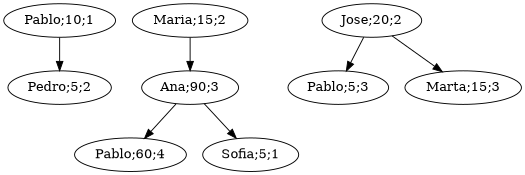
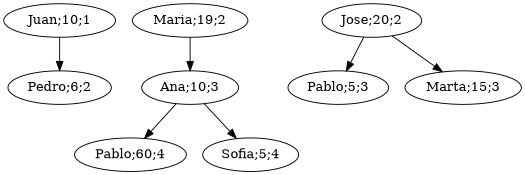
node "Pablo;10;1": label "Pablo;10;1" -> "Juan;10;1"
node "Maria;15;2": label "Maria;15;2" -> "Maria;19;2"
node "Pedro;5;2": label "Pedro;5;2" -> "Pedro;6;2"
node "Ana;90;3": label "Ana;90;3" -> "Ana;10;3"
node "Sofia;5;1": label "Sofia;5;1" -> "Sofia;5;4"
